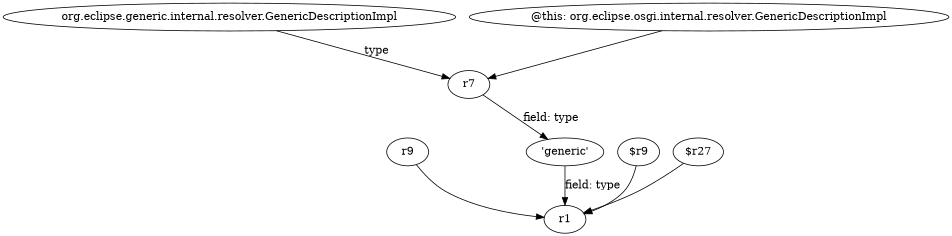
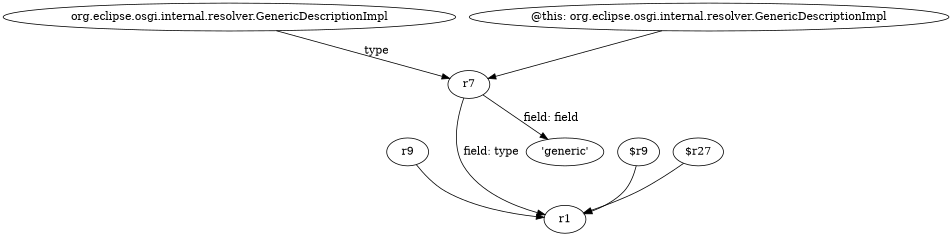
node "org.eclipse.generic.internal.resolver.GenericDescriptionImpl": label "org.eclipse.generic.internal.resolver.GenericDescriptionImpl" -> "org.eclipse.osgi.internal.resolver.GenericDescriptionImpl"
edge "r7" -> "'generic'": label "field: type" -> "field: field"
edge "'generic'" -> "r1": now "r7" -> "r1"
